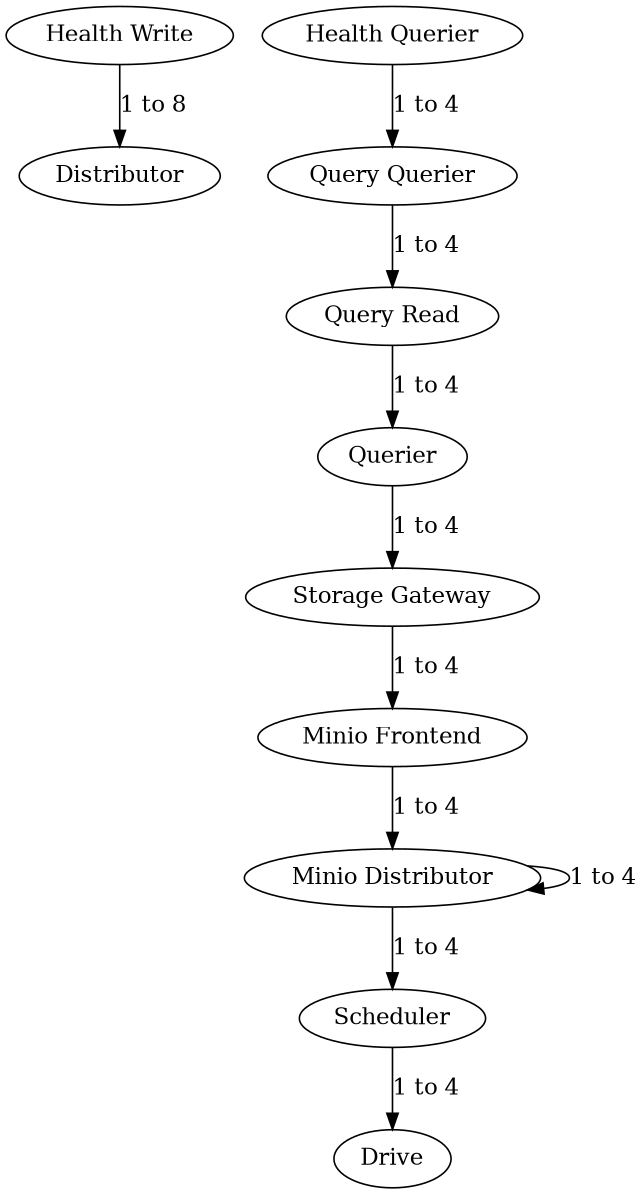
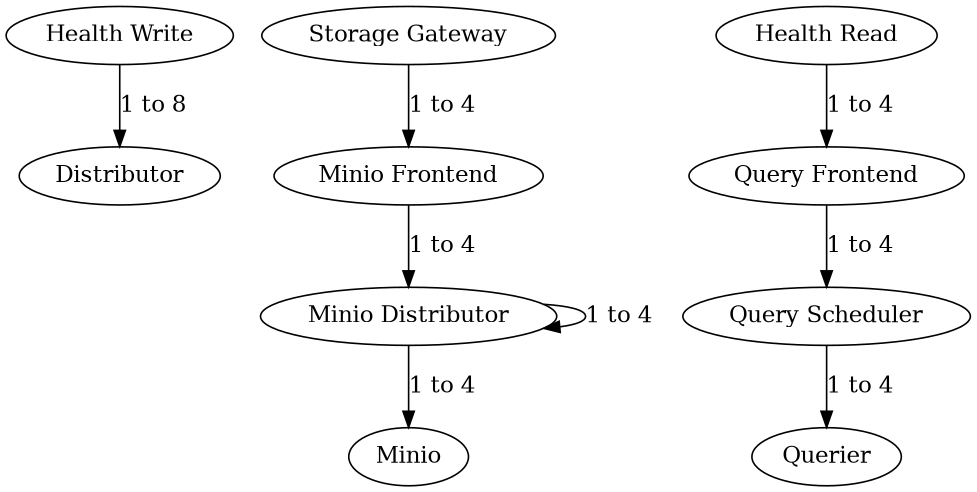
node "Health Querier": label "Health Querier" -> "Health Read"
node "Query Querier": label "Query Querier" -> "Query Frontend"
node "Query Read": label "Query Read" -> "Query Scheduler"
edge "Querier" -> "Storage Gateway": removed, label "1 to 4"
node "Scheduler": label "Scheduler" -> "Minio"
node "Drive": removed
